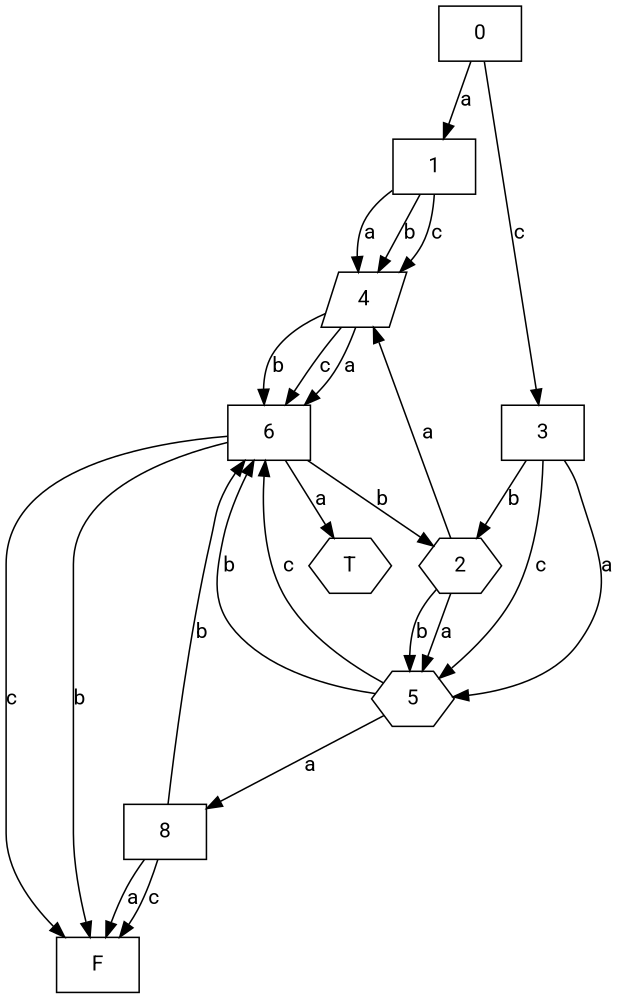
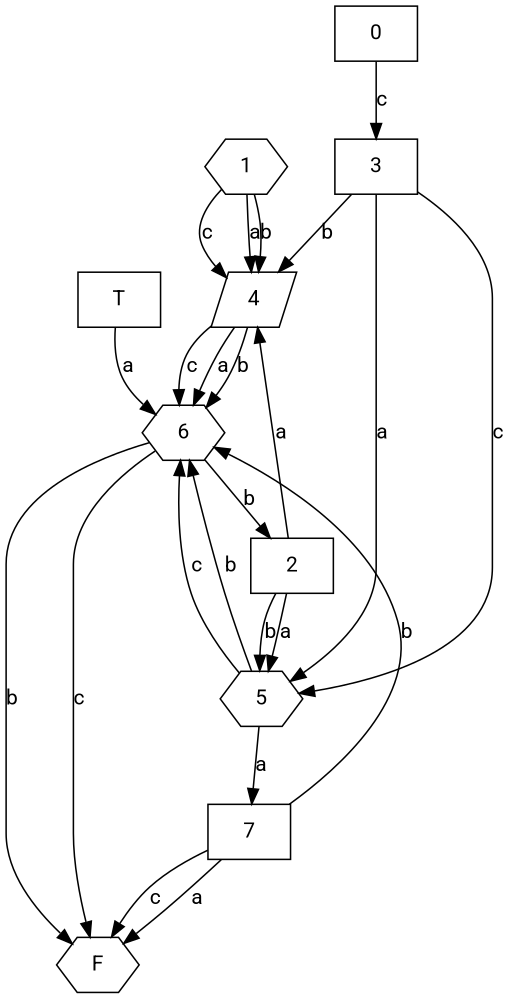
edge "0" -> "1": removed, label "a"
node "1": shape box -> hexagon
node "6": shape box -> hexagon
edge "6" -> "T": reversed
edge "3" -> "2": now "3" -> "4"
node "T": shape hexagon -> box
node "2": shape hexagon -> box
node "8": label "8" -> "7"
node "F": shape box -> hexagon
